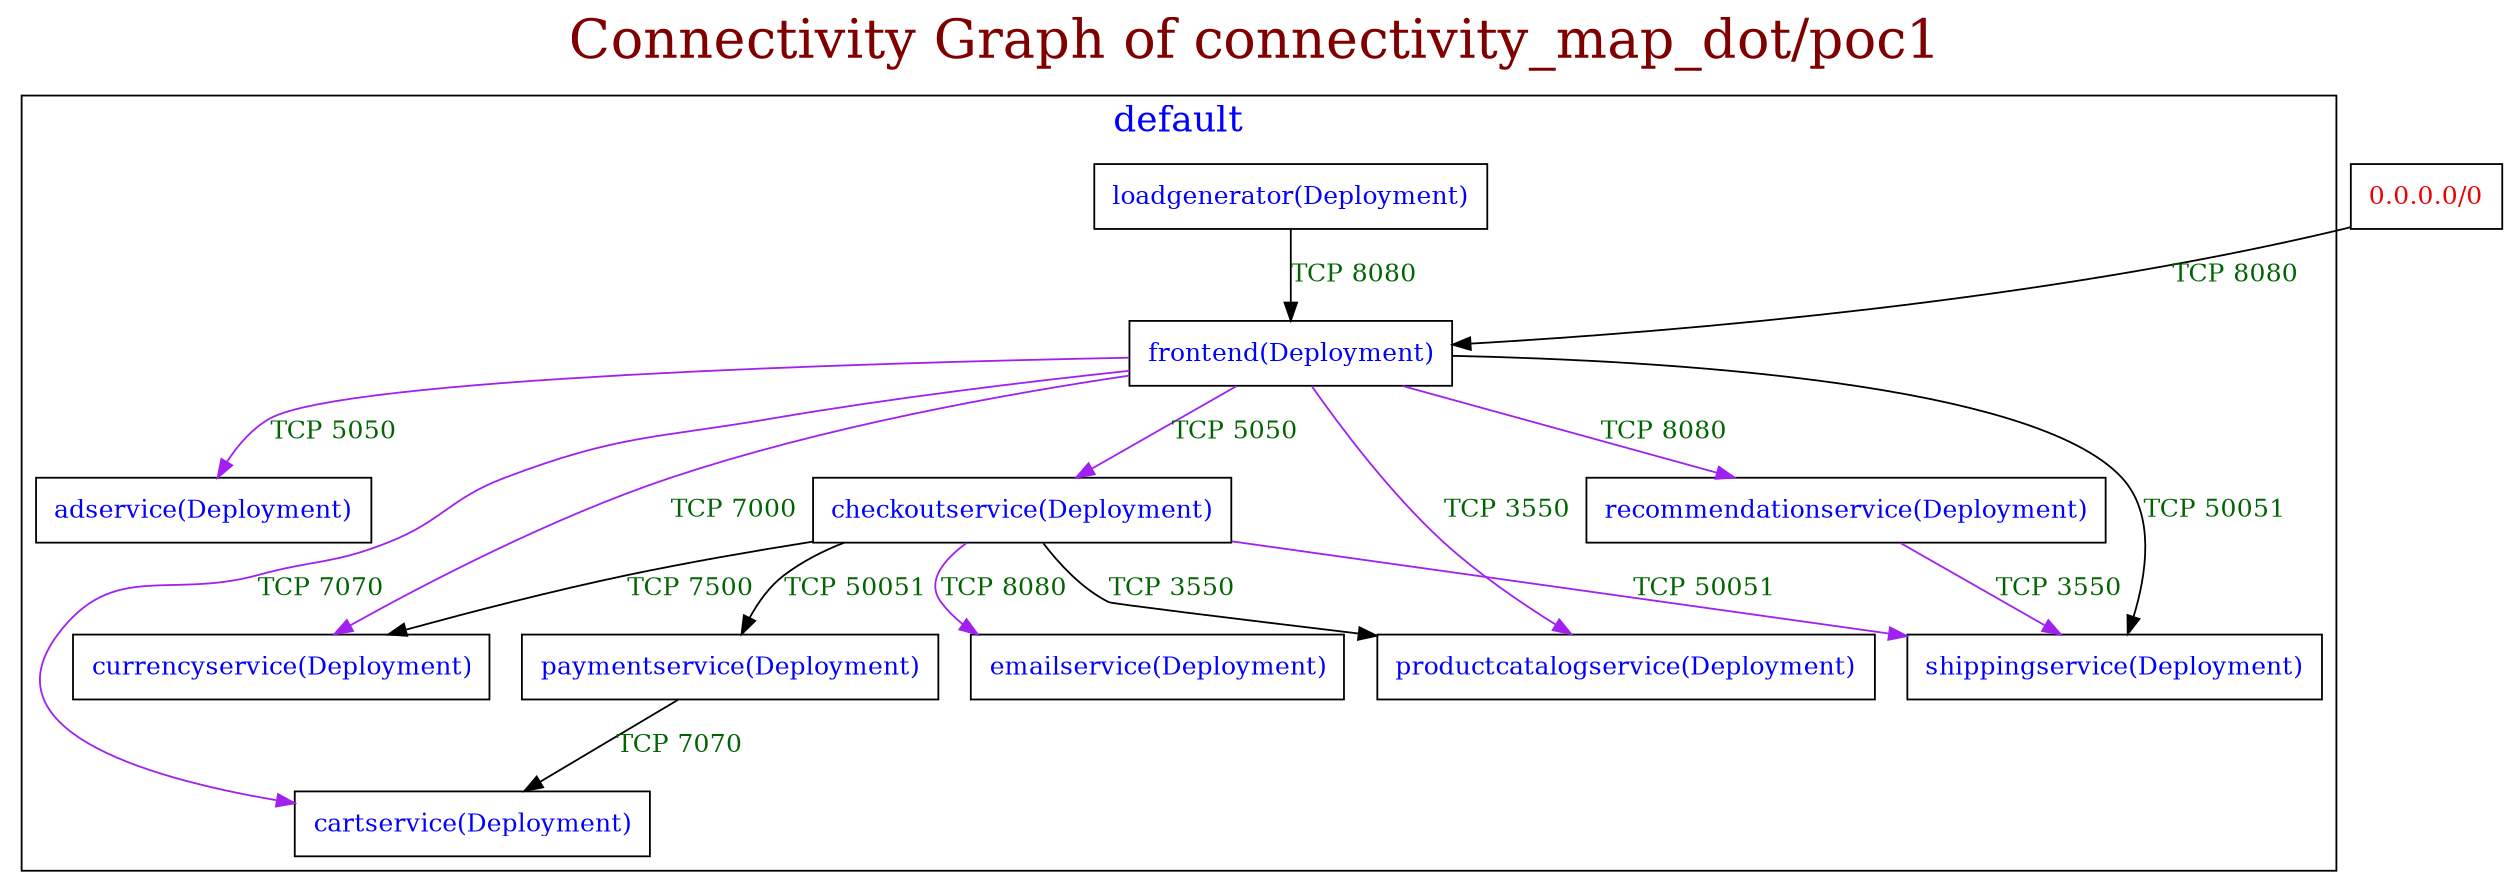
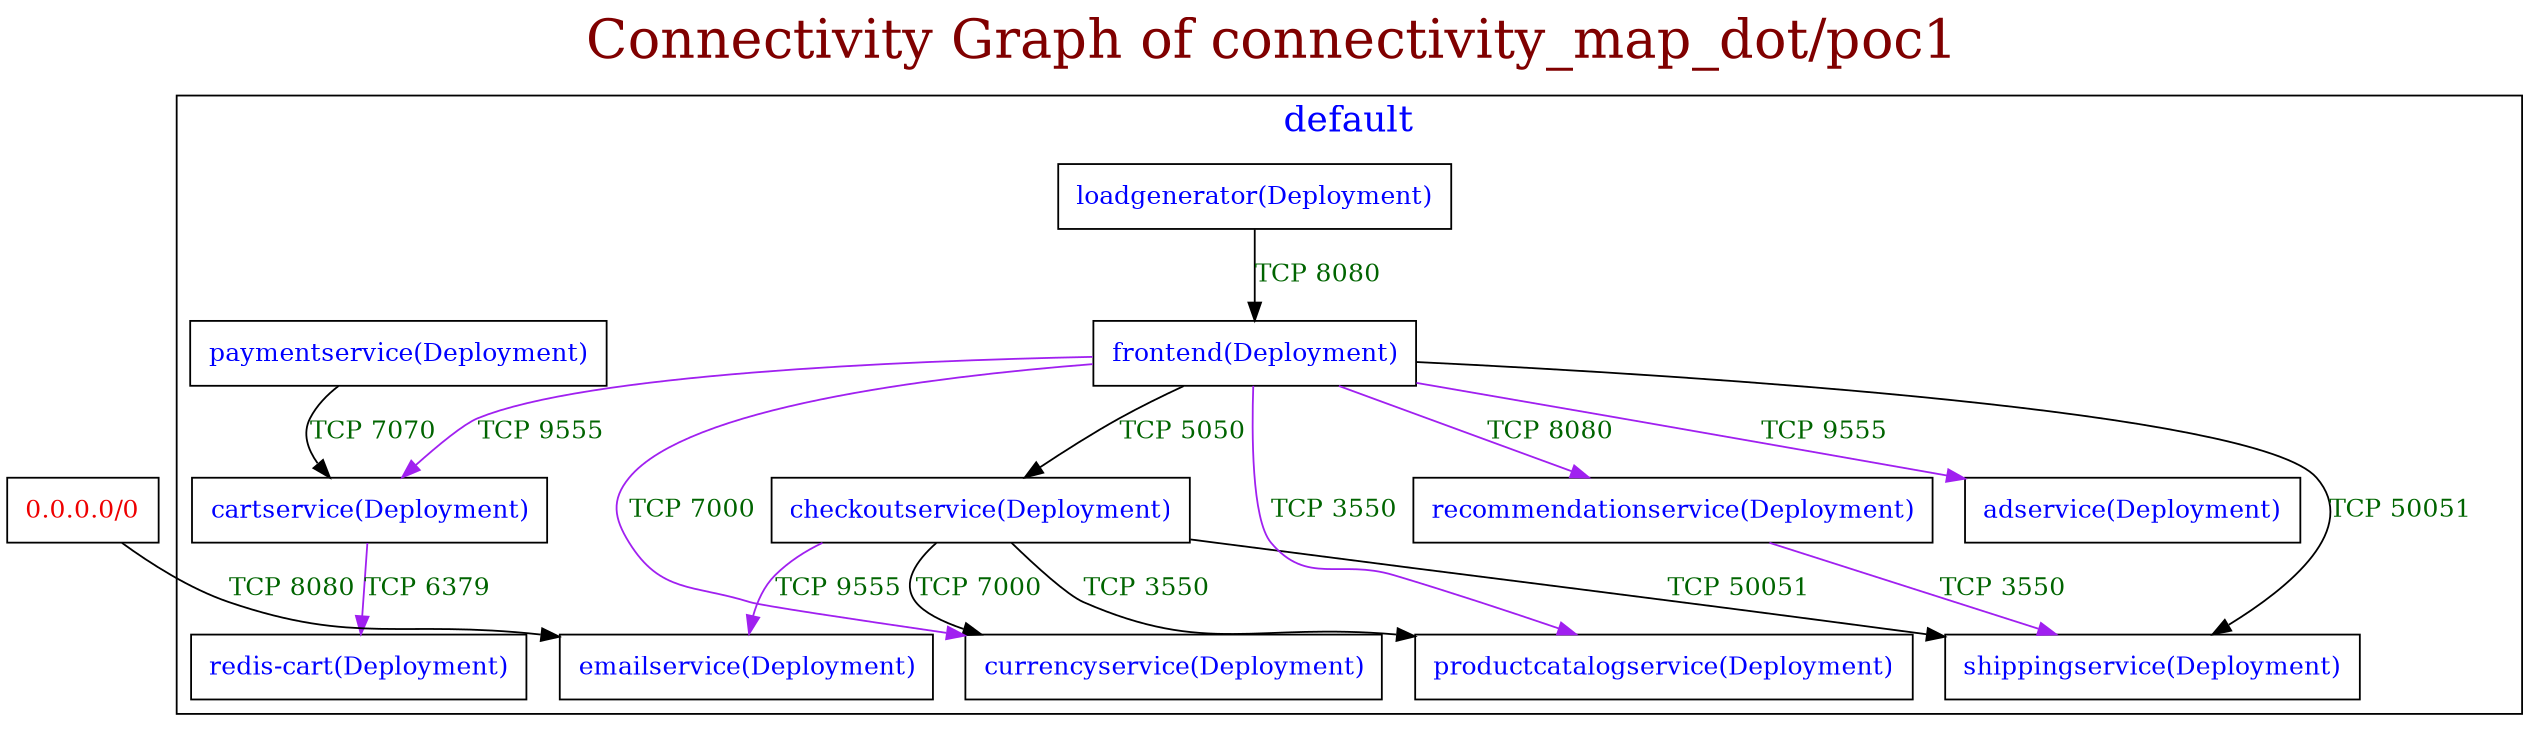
edge "0.0.0.0/0" -- "frontend(Deployment)": now "0.0.0.0/0" -- "emailservice(Deployment)"
edge "frontend(Deployment)" -- "checkoutservice(Deployment)": color purple -> black
edge "frontend(Deployment)" -- "adservice(Deployment)": label "TCP 5050" -> "TCP 9555"
edge "checkoutservice(Deployment)" -- "paymentservice(Deployment)": removed, label "TCP 50051"
edge "checkoutservice(Deployment)" -- "shippingservice(Deployment)": color purple -> black
edge "frontend(Deployment)" -- "cartservice(Deployment)": label "TCP 7070" -> "TCP 9555"
edge "checkoutservice(Deployment)" -- "currencyservice(Deployment)": label "TCP 7500" -> "TCP 7000"
edge "checkoutservice(Deployment)" -- "emailservice(Deployment)": label "TCP 8080" -> "TCP 9555"
node "redis-cart(Deployment)": added
